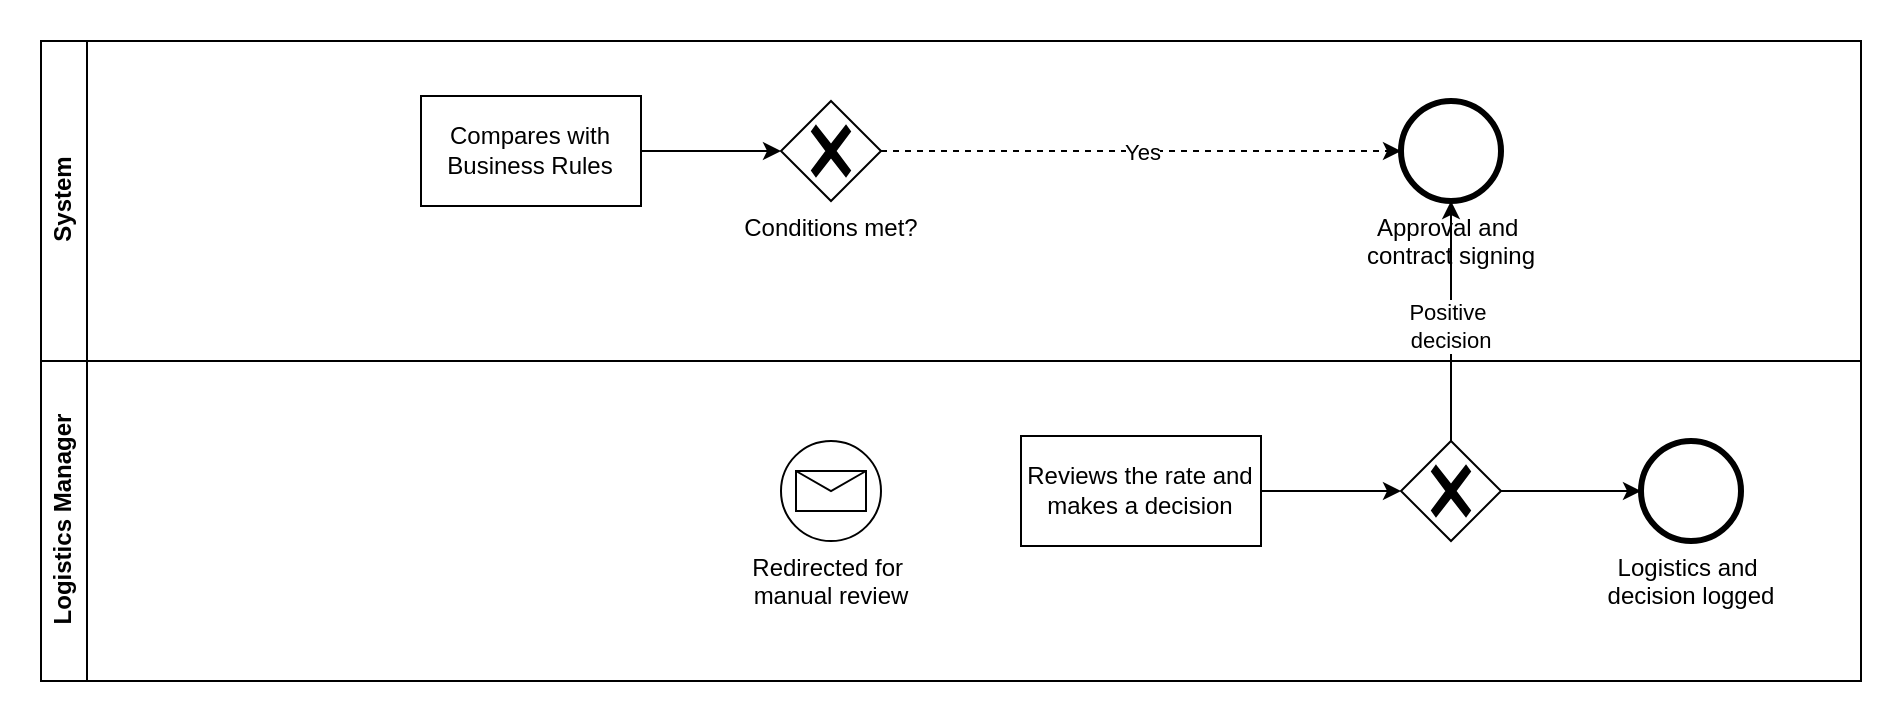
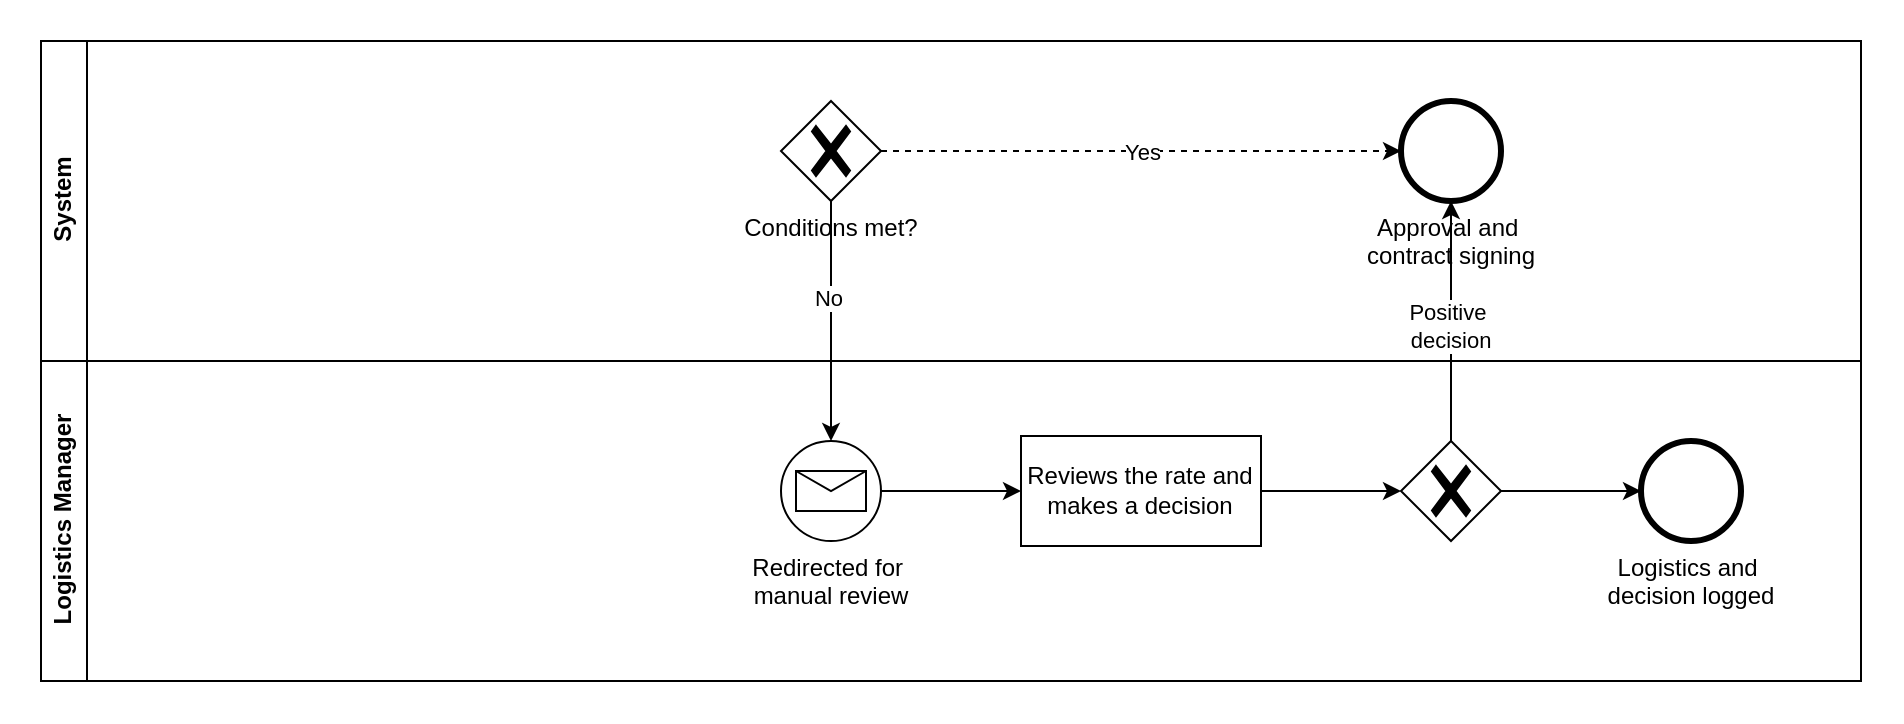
node "Compares with Business Rules": removed
edge "Compares with Business Rules" -> "Conditions met?": removed
edge "Conditions met?" -> "Redirected for manual review": added, label "No"
edge "Redirected for manual review" -> "Reviews the rate and makes a decision": added
